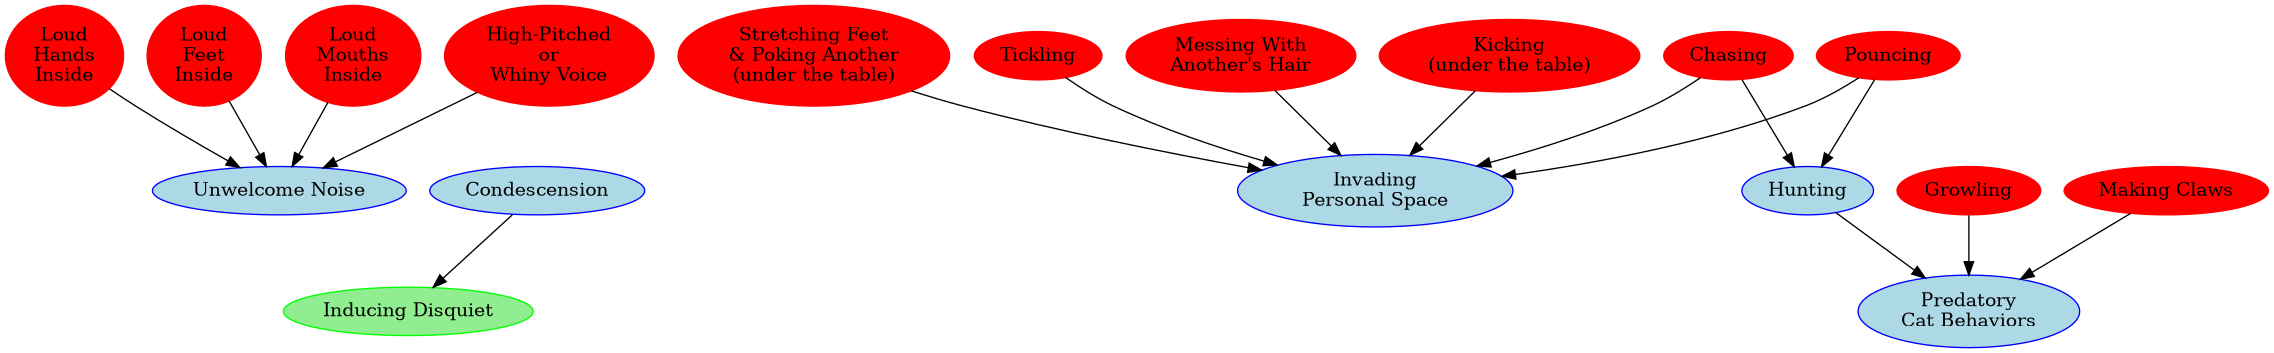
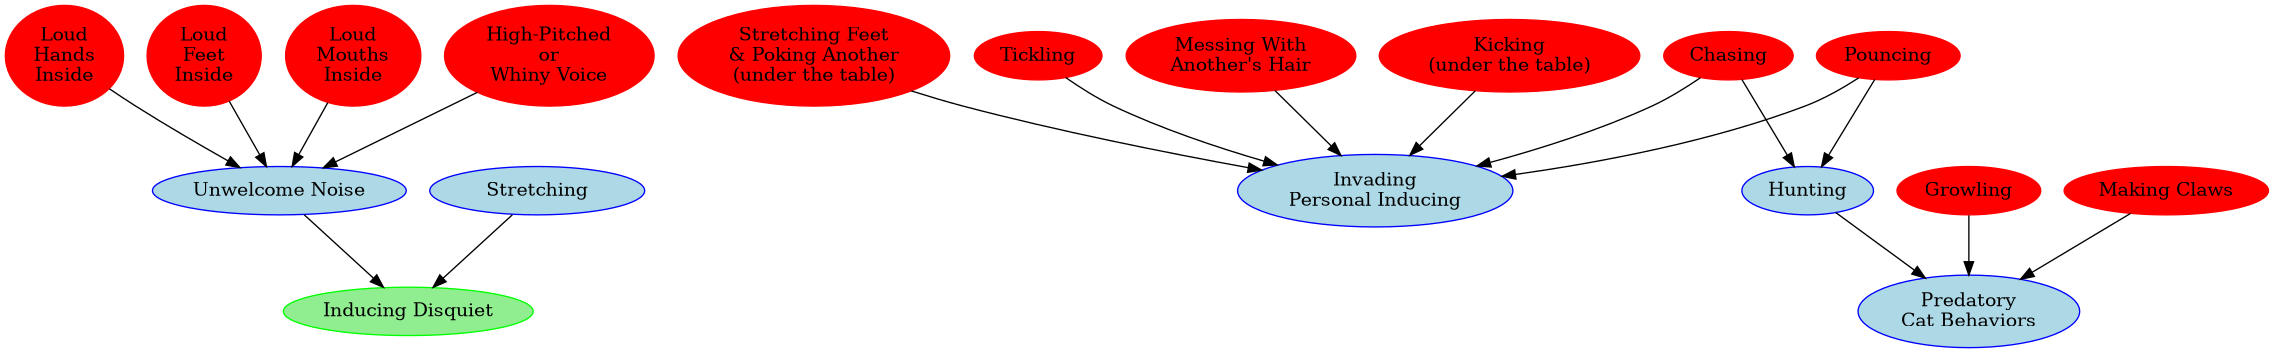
node "Condescension": label "Condescension" -> "Stretching"
node "Invading Personal Space": label "Invading Personal Space" -> "Invading Personal Inducing"
edge "Unwelcome Noise" -> "Inducing Disquiet": added
